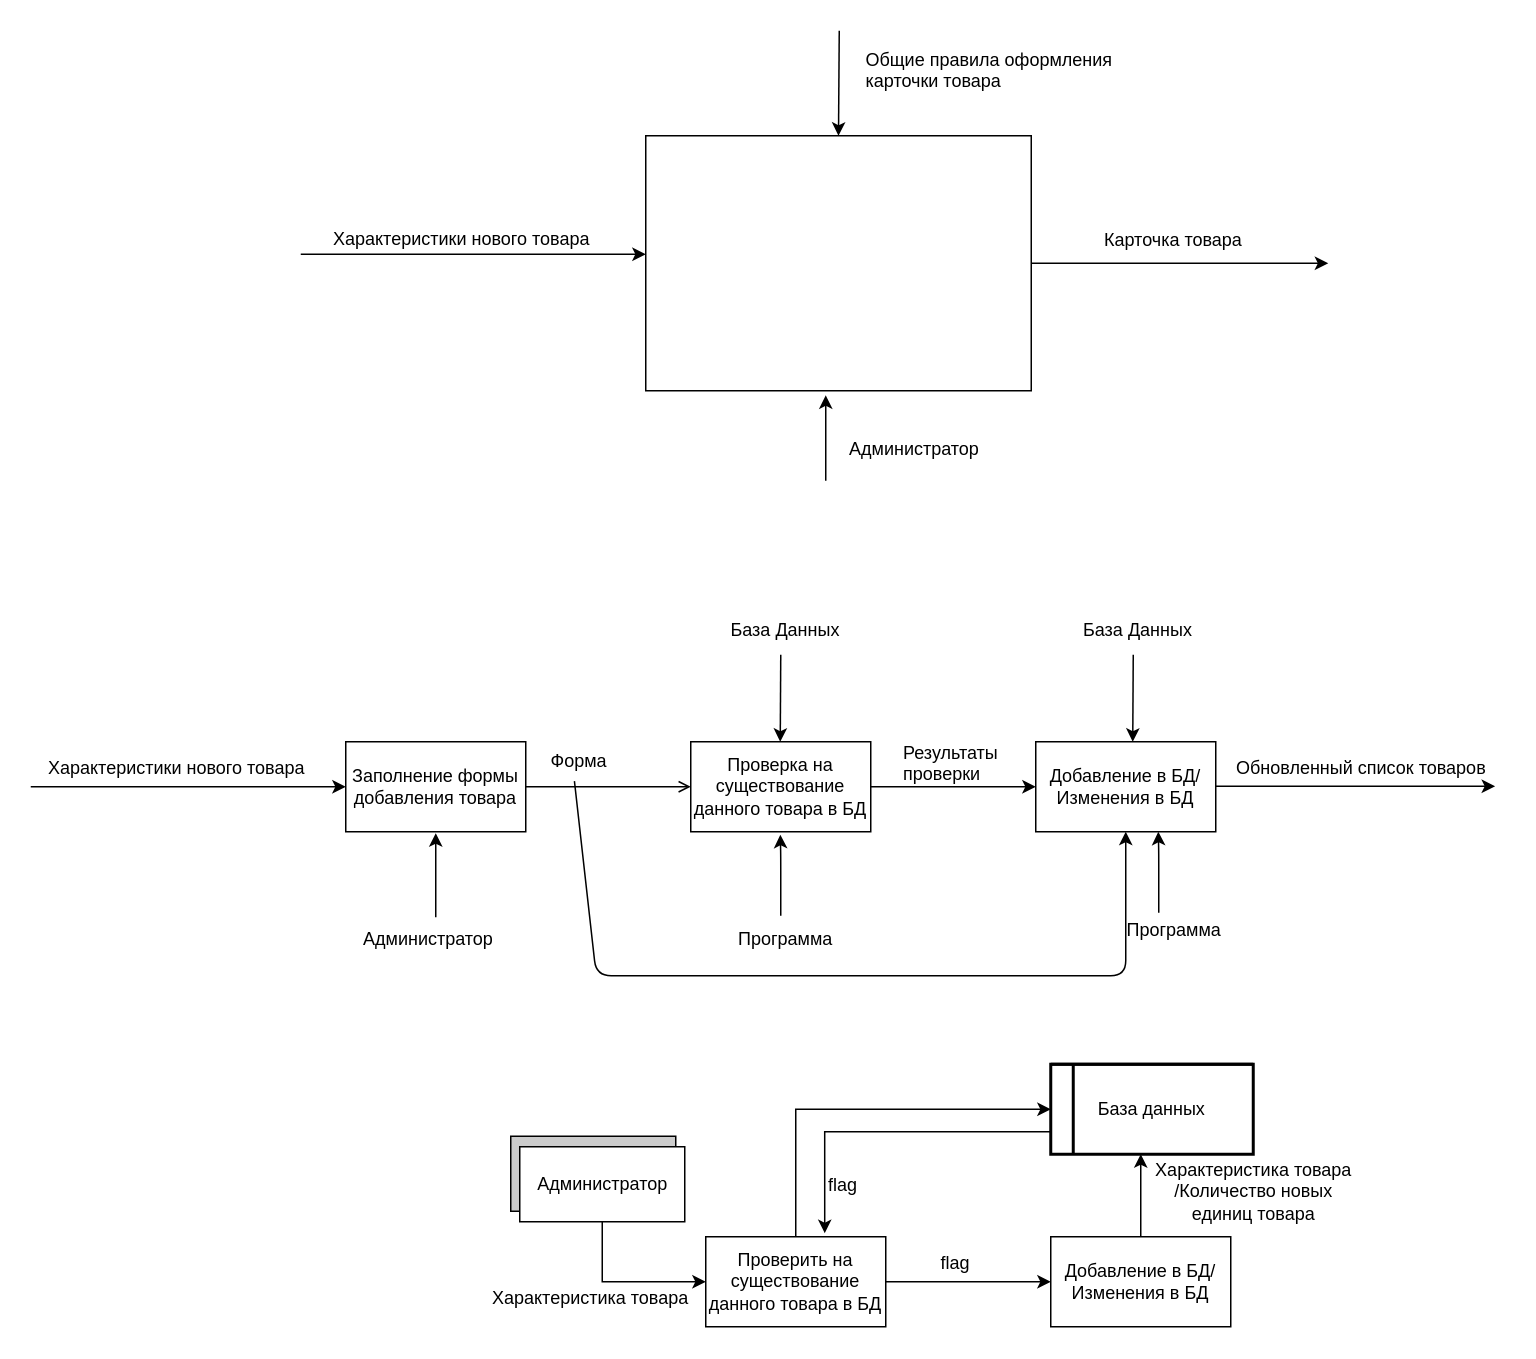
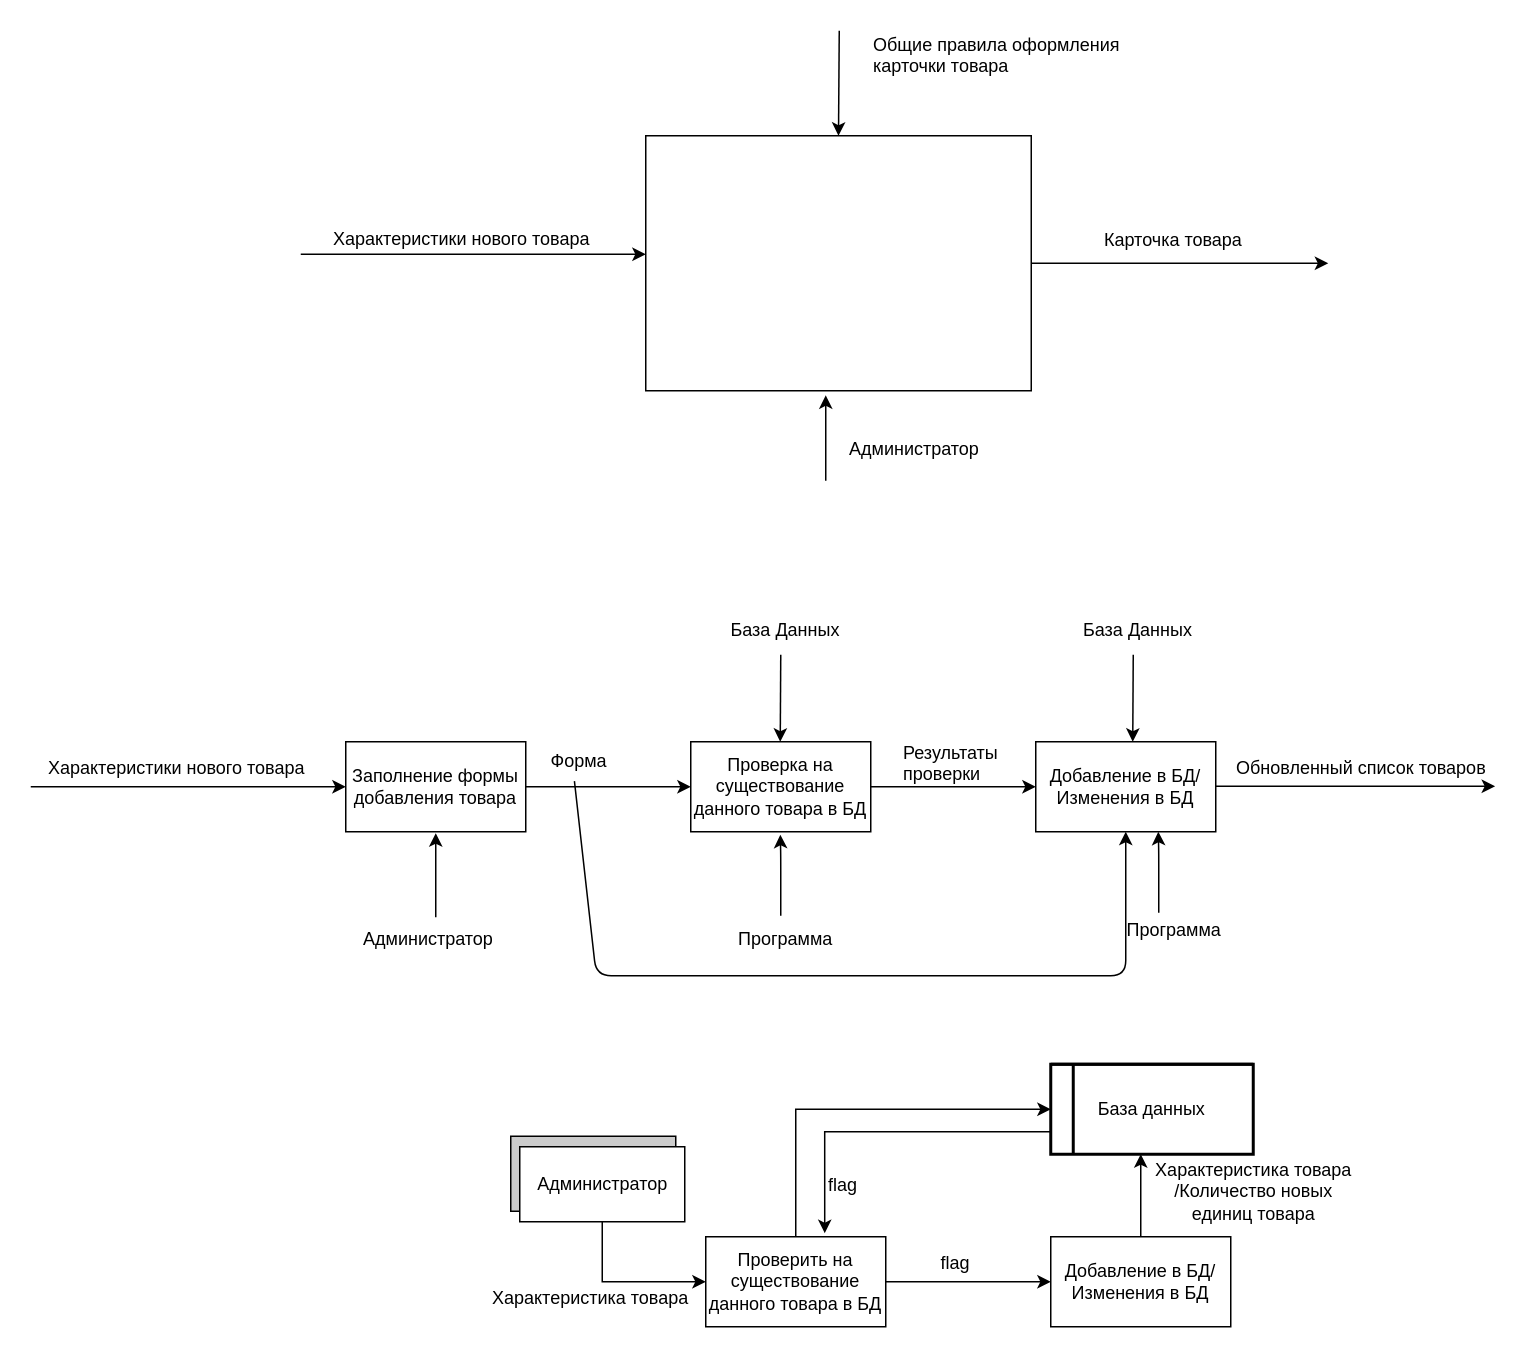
node "Общие правила оформления карточки товара": moved (998, 68) -> (1006, 53)
edge "Заполнение формы добавления товара" -> "Проверка на существование данного товара в БД": arrowhead open -> classic
